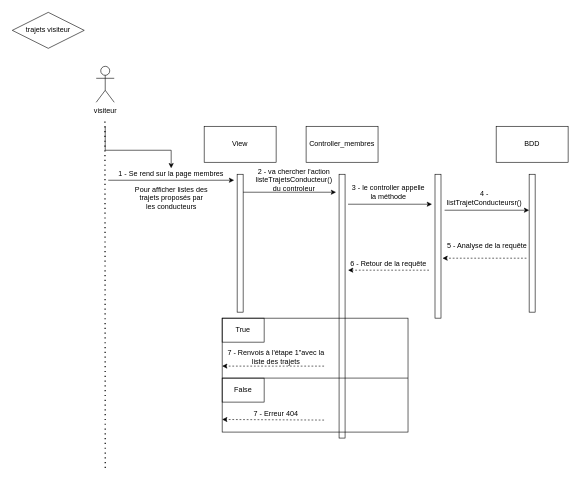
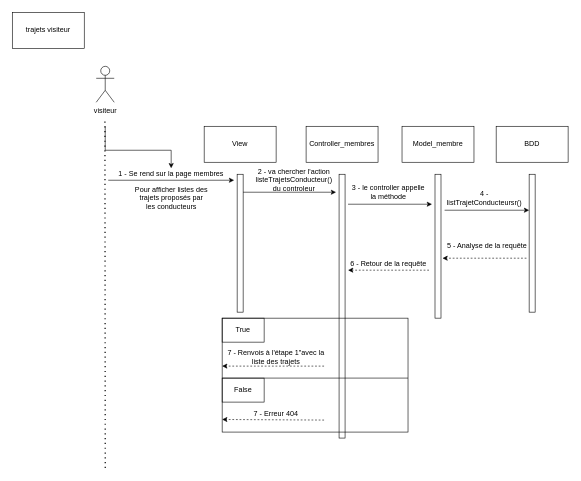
node "trajets visiteur": shape diamond -> rectangle
node "Model_membre": added
